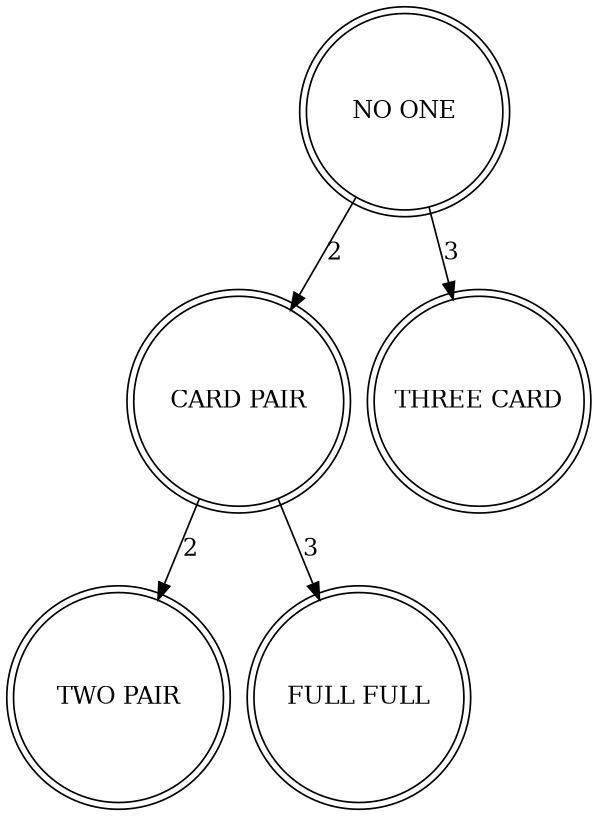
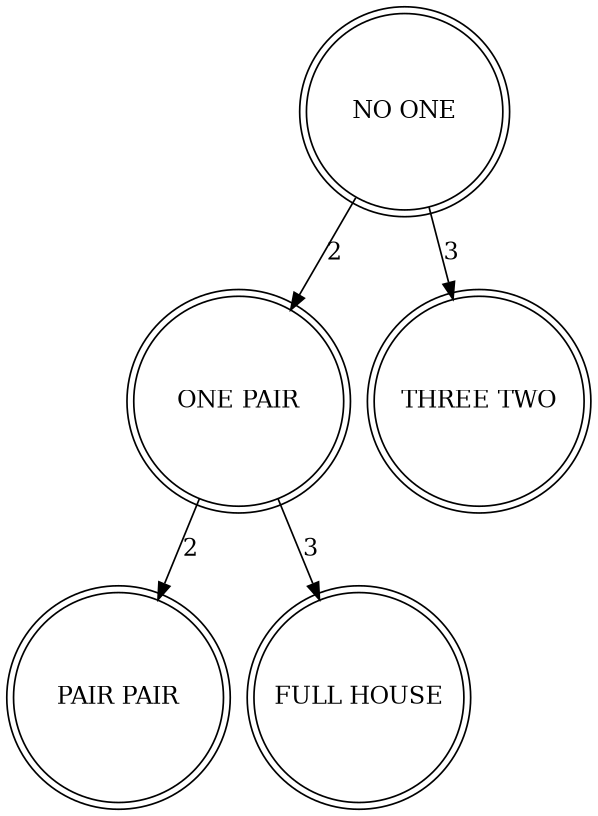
node "CARD PAIR": label "CARD PAIR" -> "ONE PAIR"
node "THREE CARD": label "THREE CARD" -> "THREE TWO"
node "TWO PAIR": label "TWO PAIR" -> "PAIR PAIR"
node "FULL FULL": label "FULL FULL" -> "FULL HOUSE"
